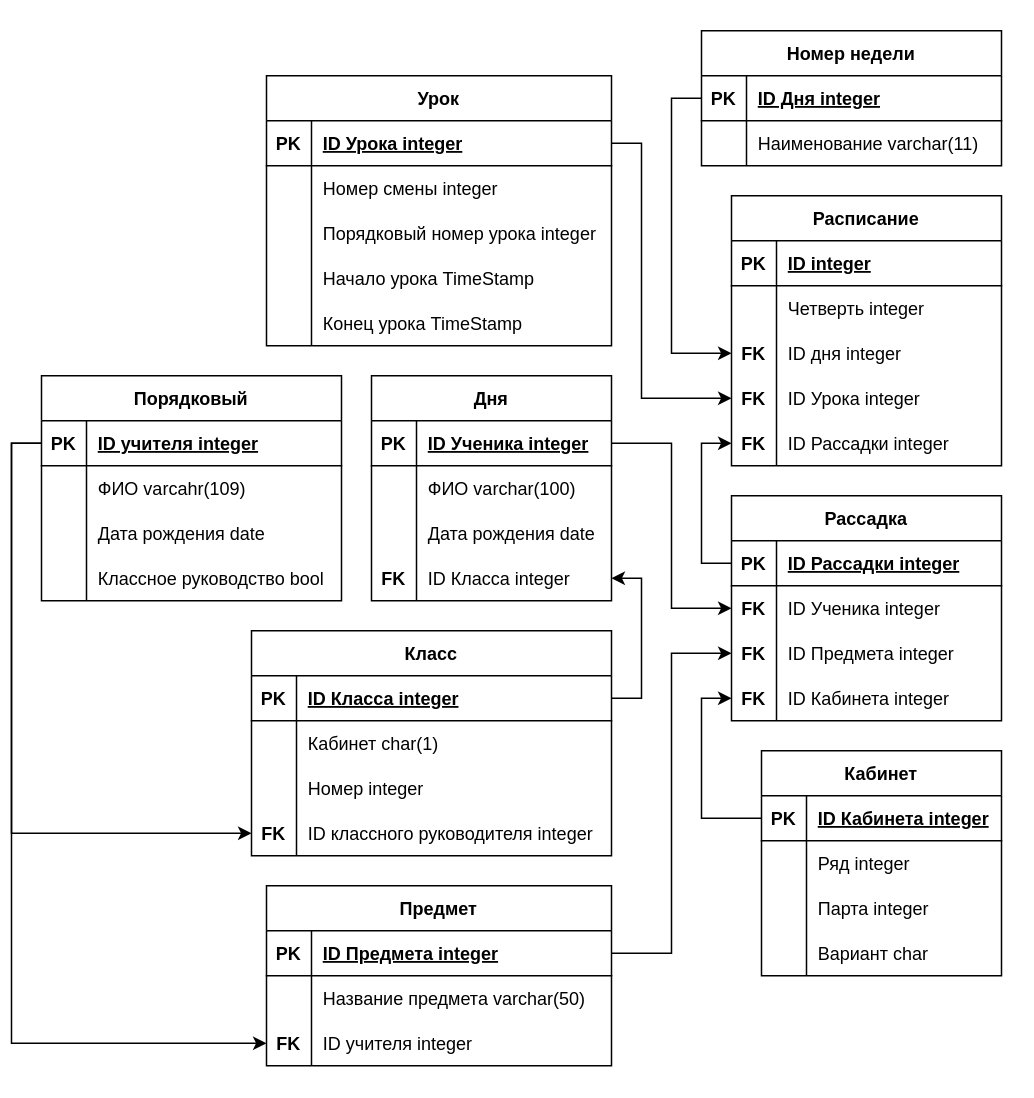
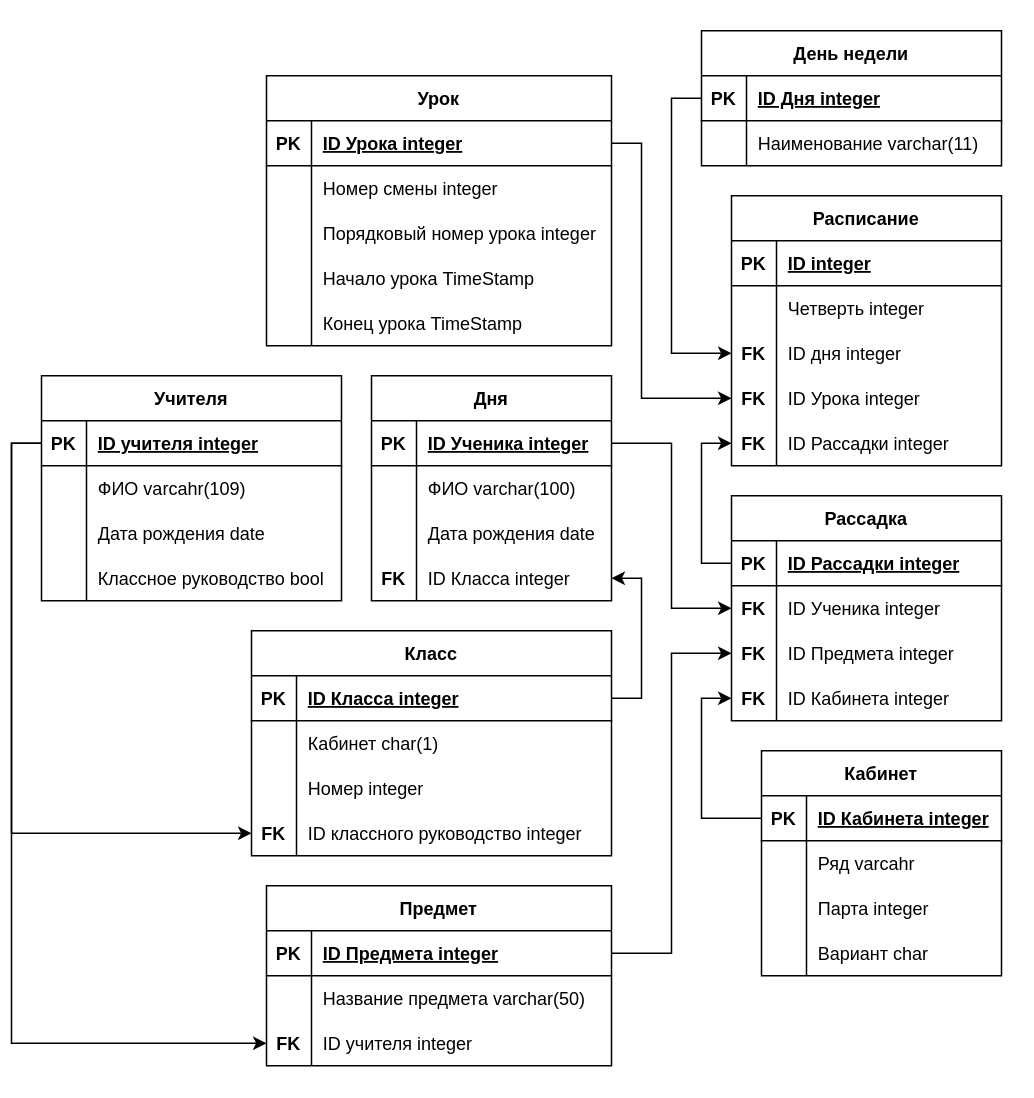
node "Номер недели": label "Номер недели" -> "День недели"
node "Порядковый": label "Порядковый" -> "Учителя"
node "ID классного руководителя integer": label "ID классного руководителя integer" -> "ID классного руководство integer"
node "Ряд integer": label "Ряд integer" -> "Ряд varcahr"
